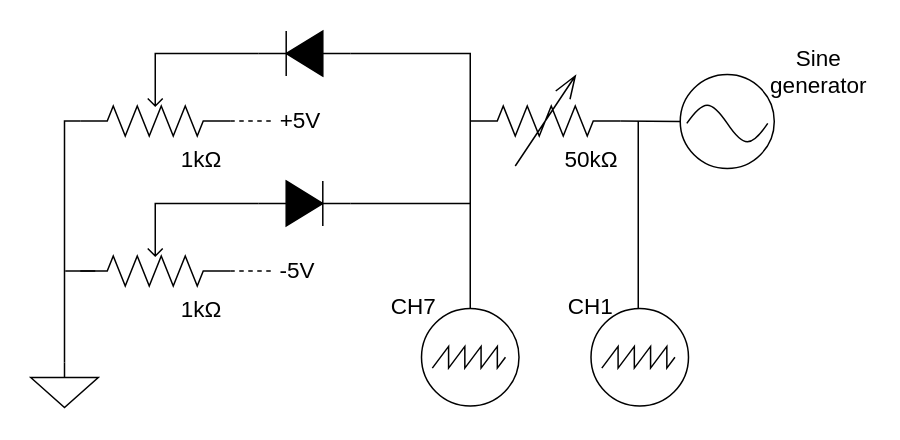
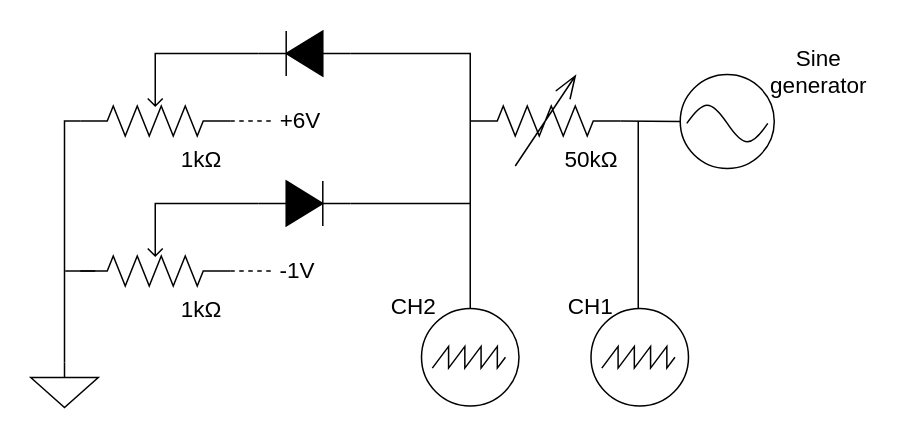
node "+5V": label "+5V" -> "+6V"
node "-5V": label "-5V" -> "-1V"
node "CH7": label "CH7" -> "CH2"
